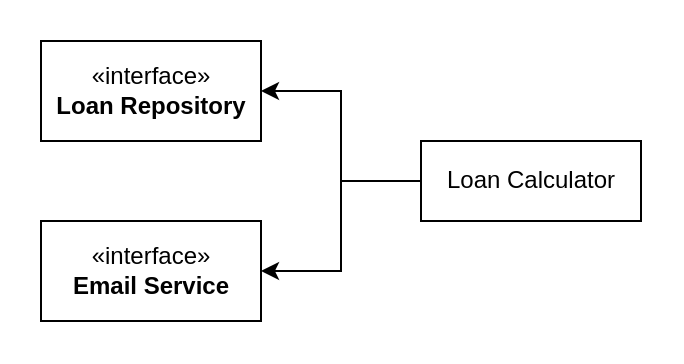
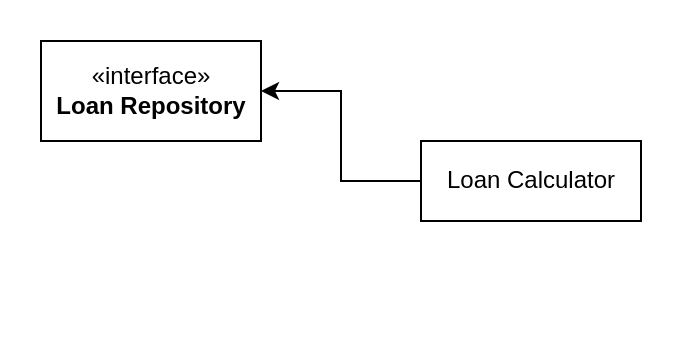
edge "Loan Calculator" -> "«interface» Email Service": removed
node "«interface» Email Service": removed
